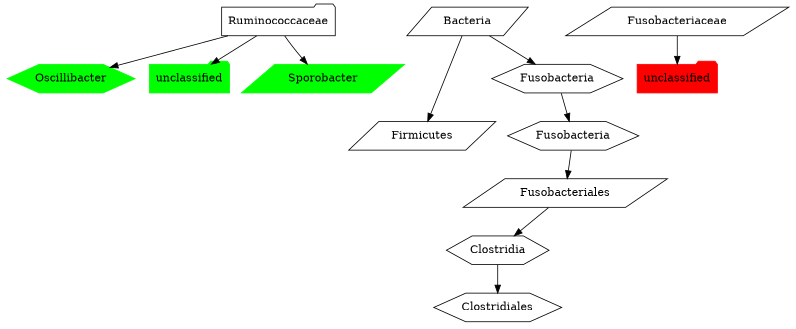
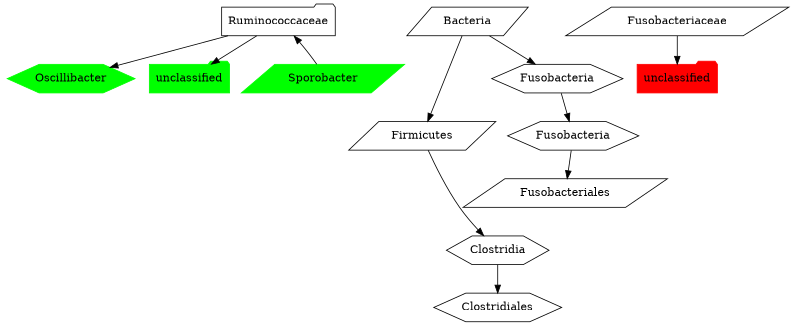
edge "Ruminococcaceae" -> "Sporobacter": reversed
edge "Fusobacteriales" -> "Clostridia": now "Firmicutes" -> "Clostridia"
